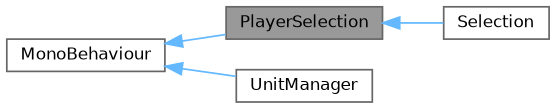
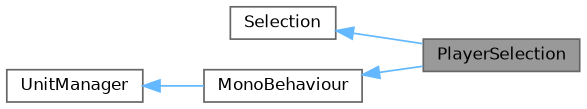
edge "Selection" -> "PlayerSelection": reversed
edge "UnitManager" -> "MonoBehaviour": reversed
